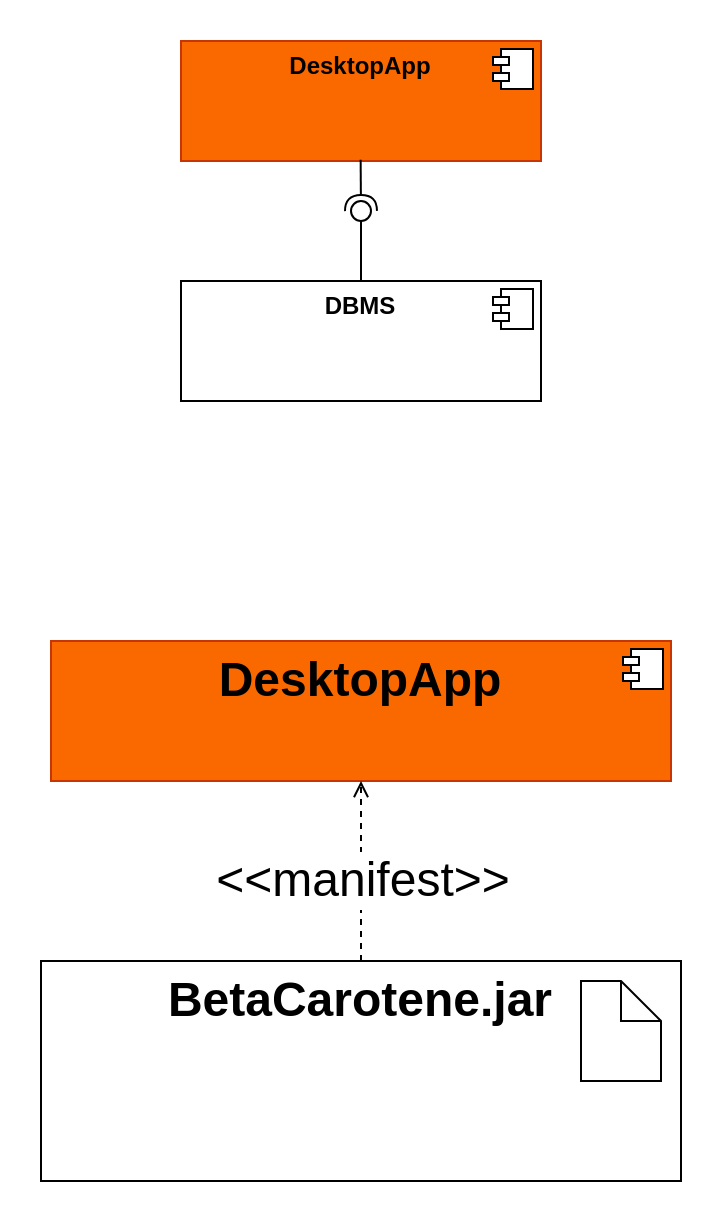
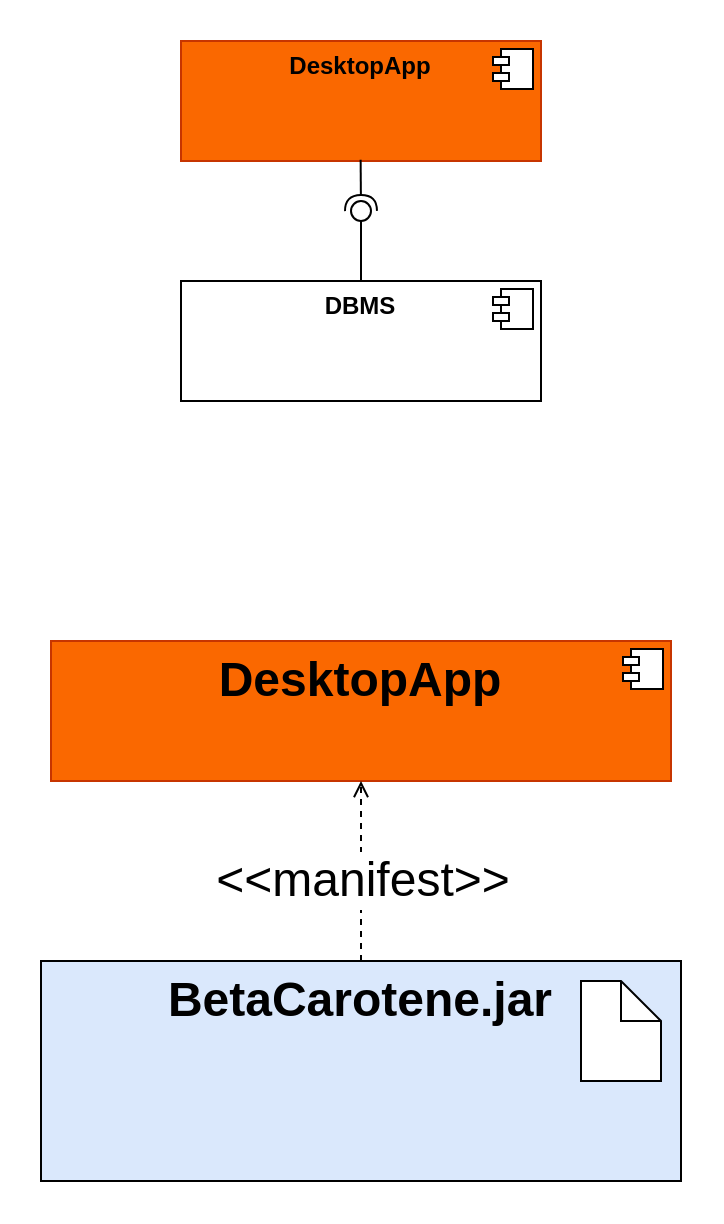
node "BetaCarotene.jar": fillcolor #ffffff -> #dae8fc
